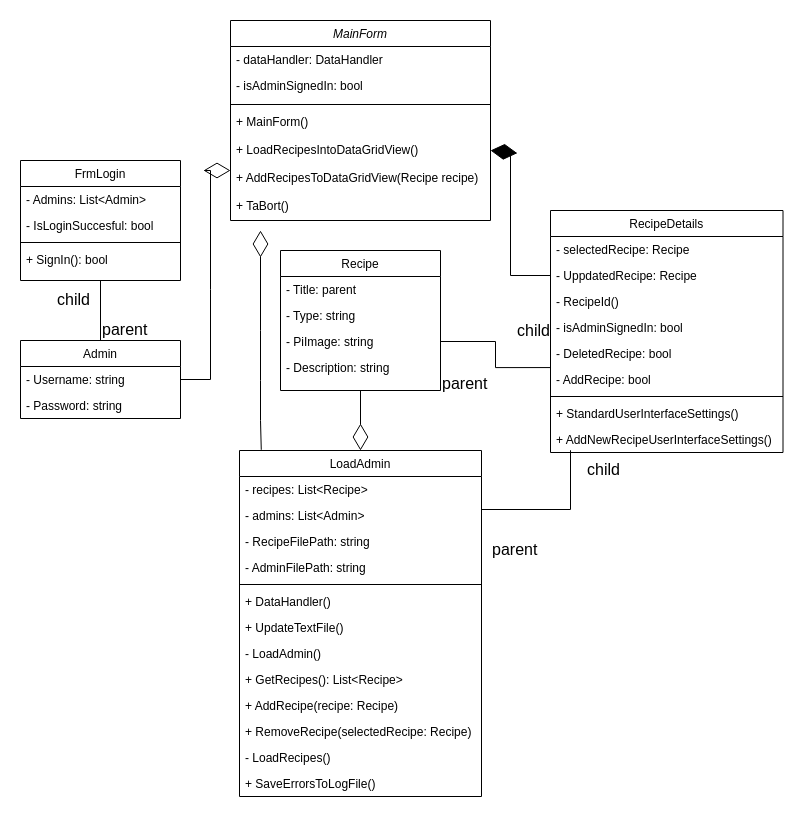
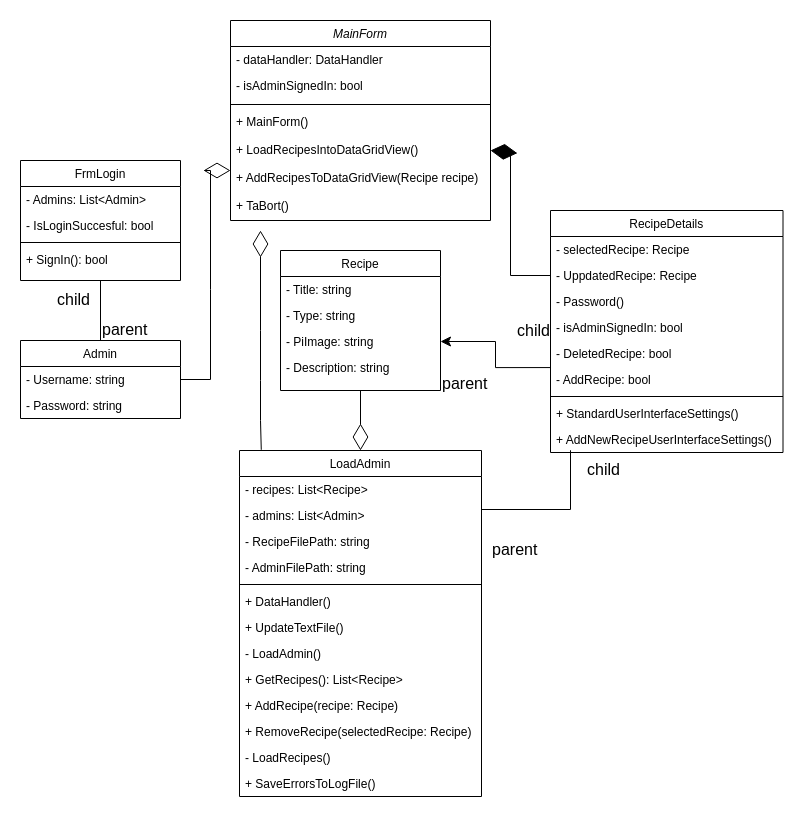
node "- Title: parent": label "- Title: parent" -> "- Title: string"
node "- RecipeId()": label "- RecipeId()" -> "- Password()"
edge "- PiImage: string" -- "- AddRecipe: bool": arrowhead none -> classic
